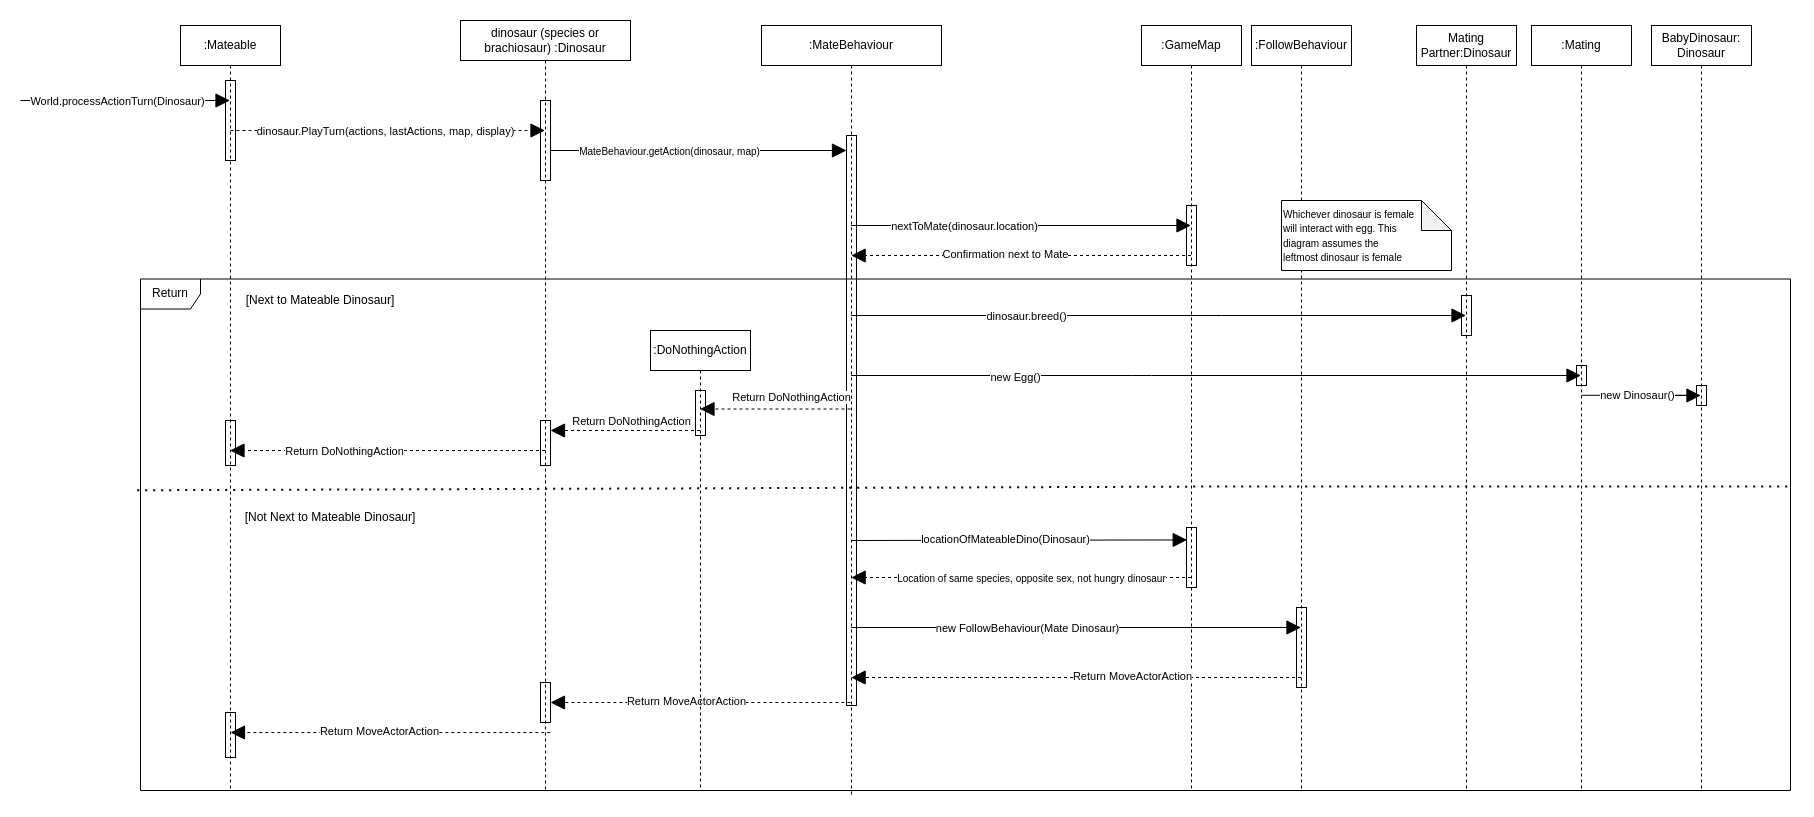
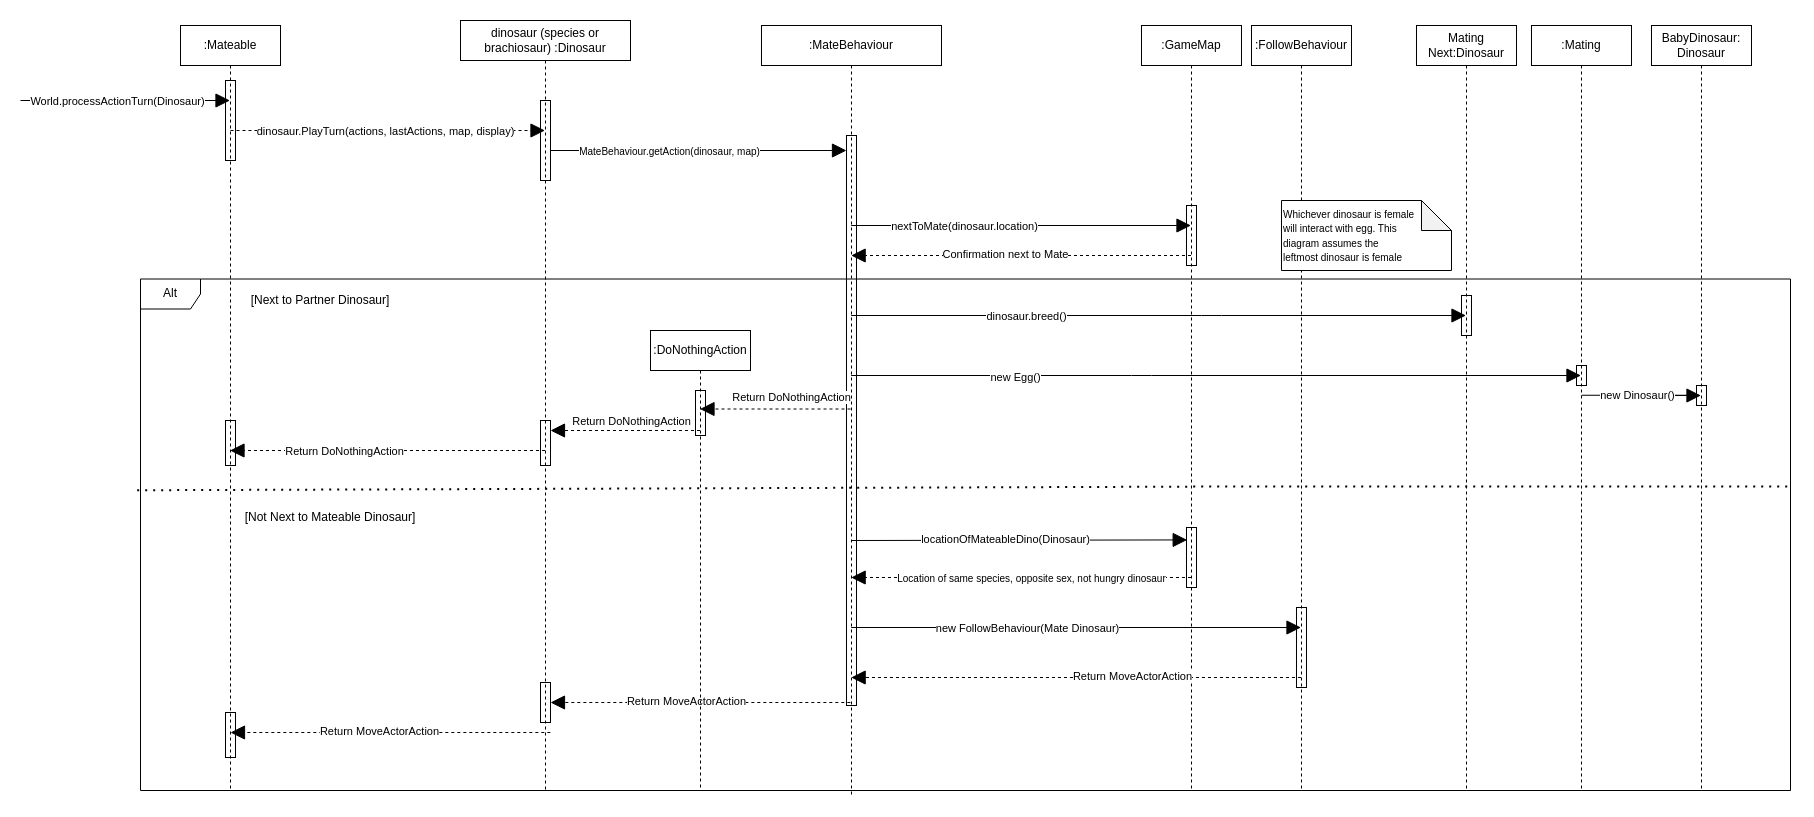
node "Mating Partner:Dinosaur": label "Mating Partner:Dinosaur" -> "Mating Next:Dinosaur"
node "Return": label "Return" -> "Alt"
node "[Next to Mateable Dinosaur]": label "[Next to Mateable Dinosaur]" -> "[Next to Partner Dinosaur]"
